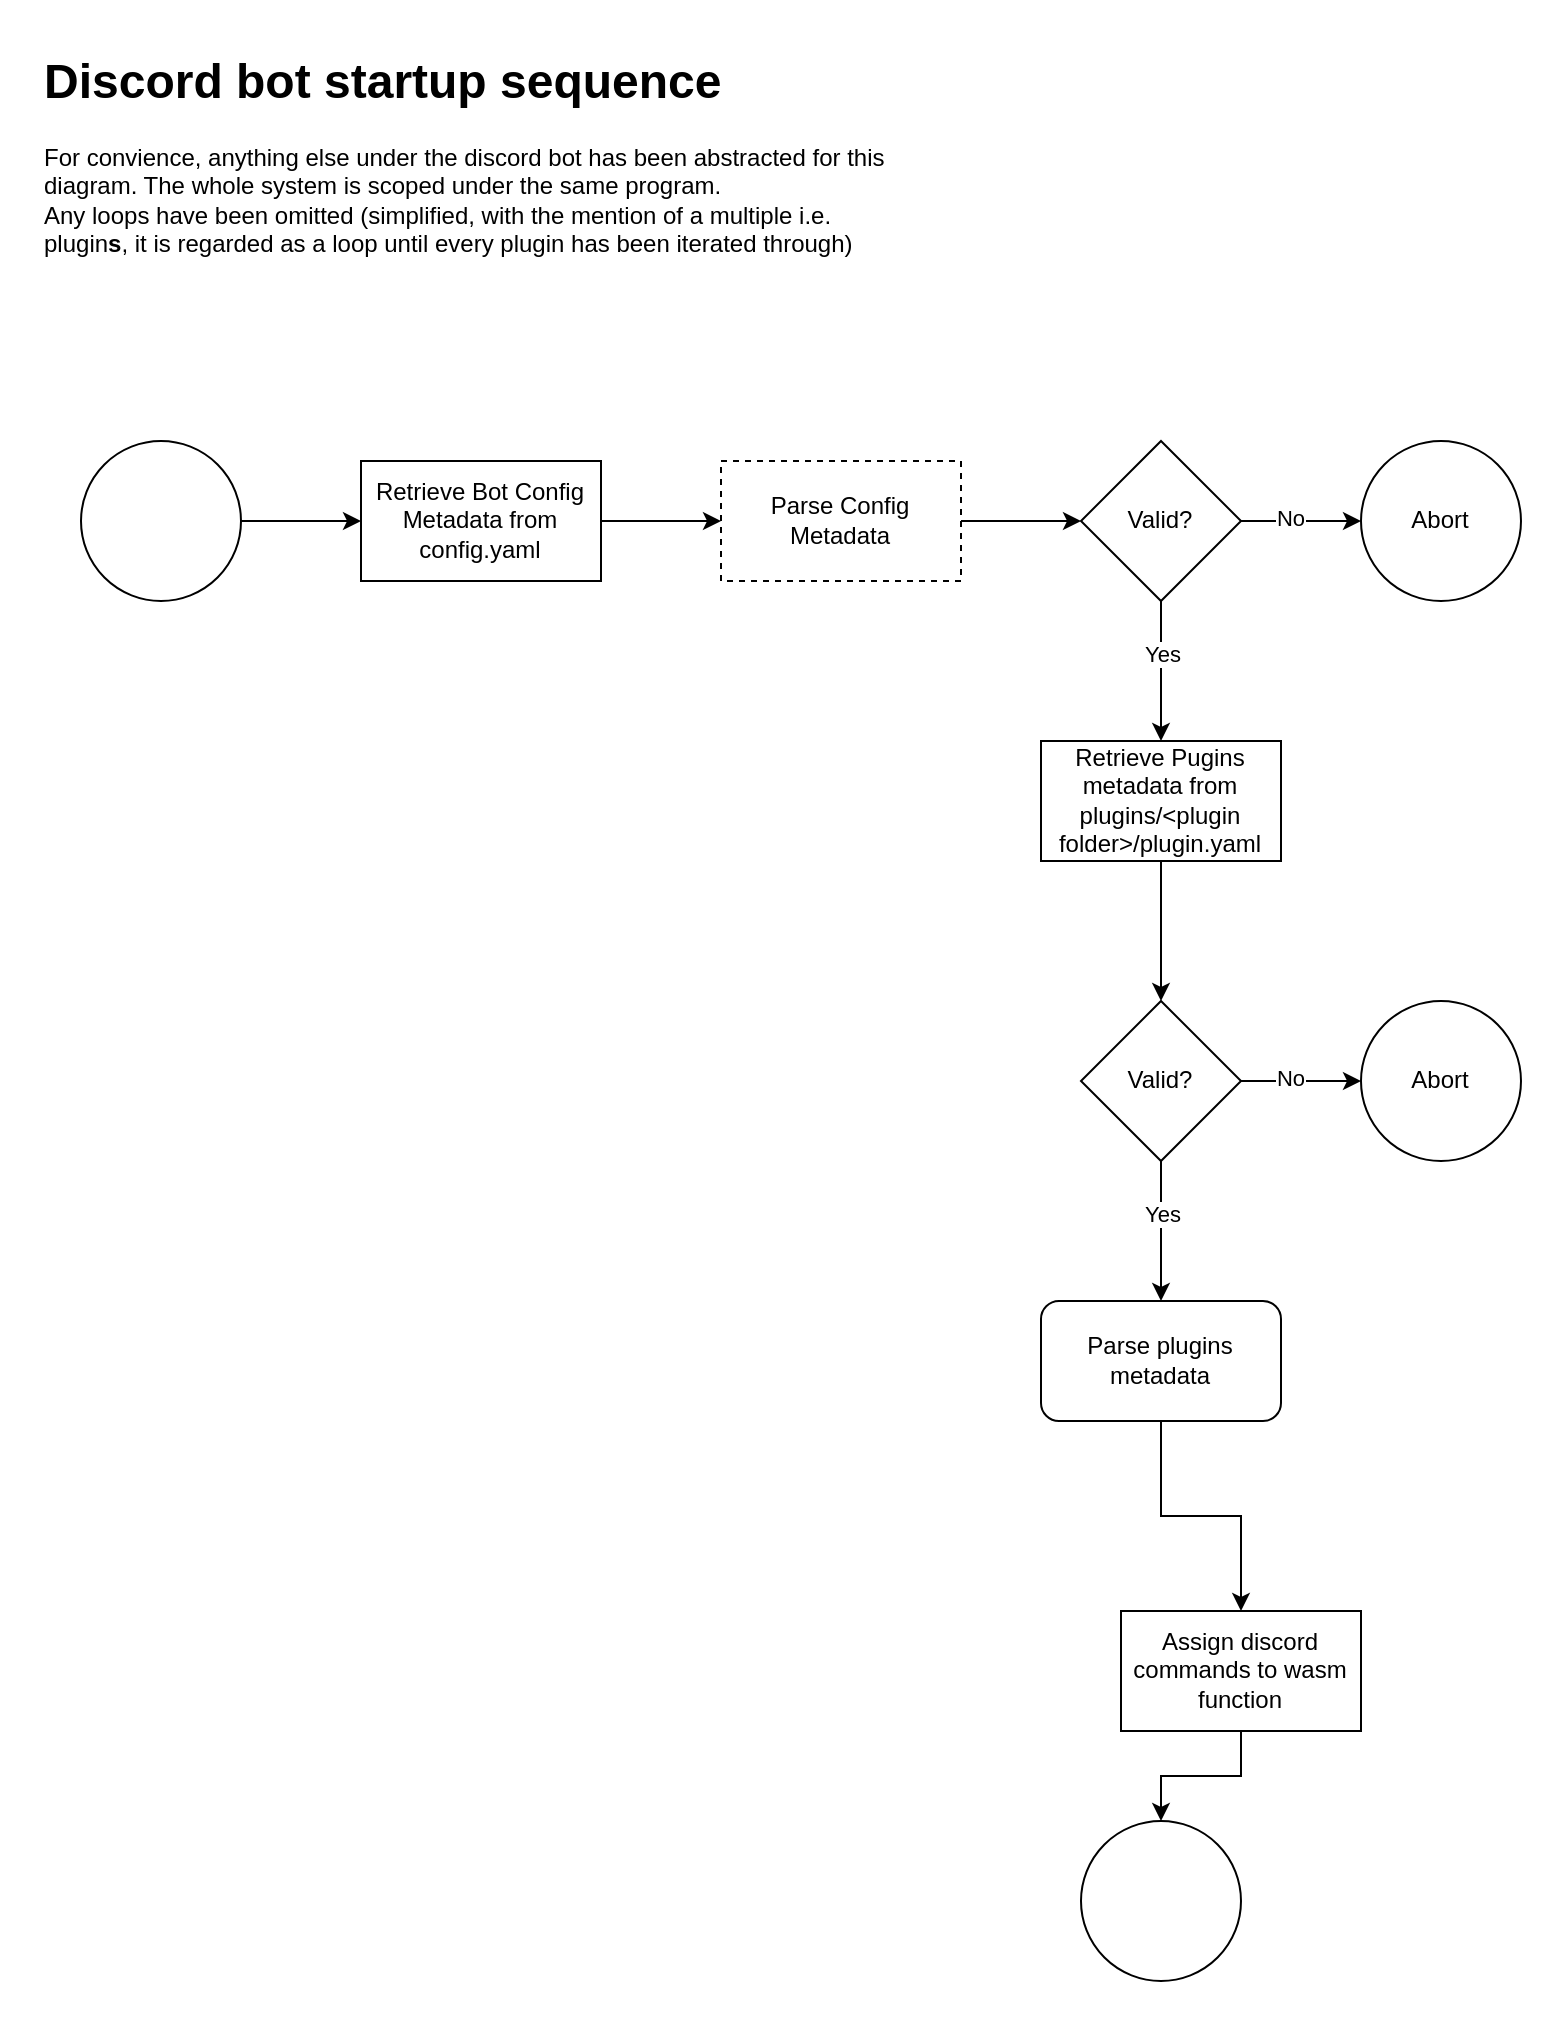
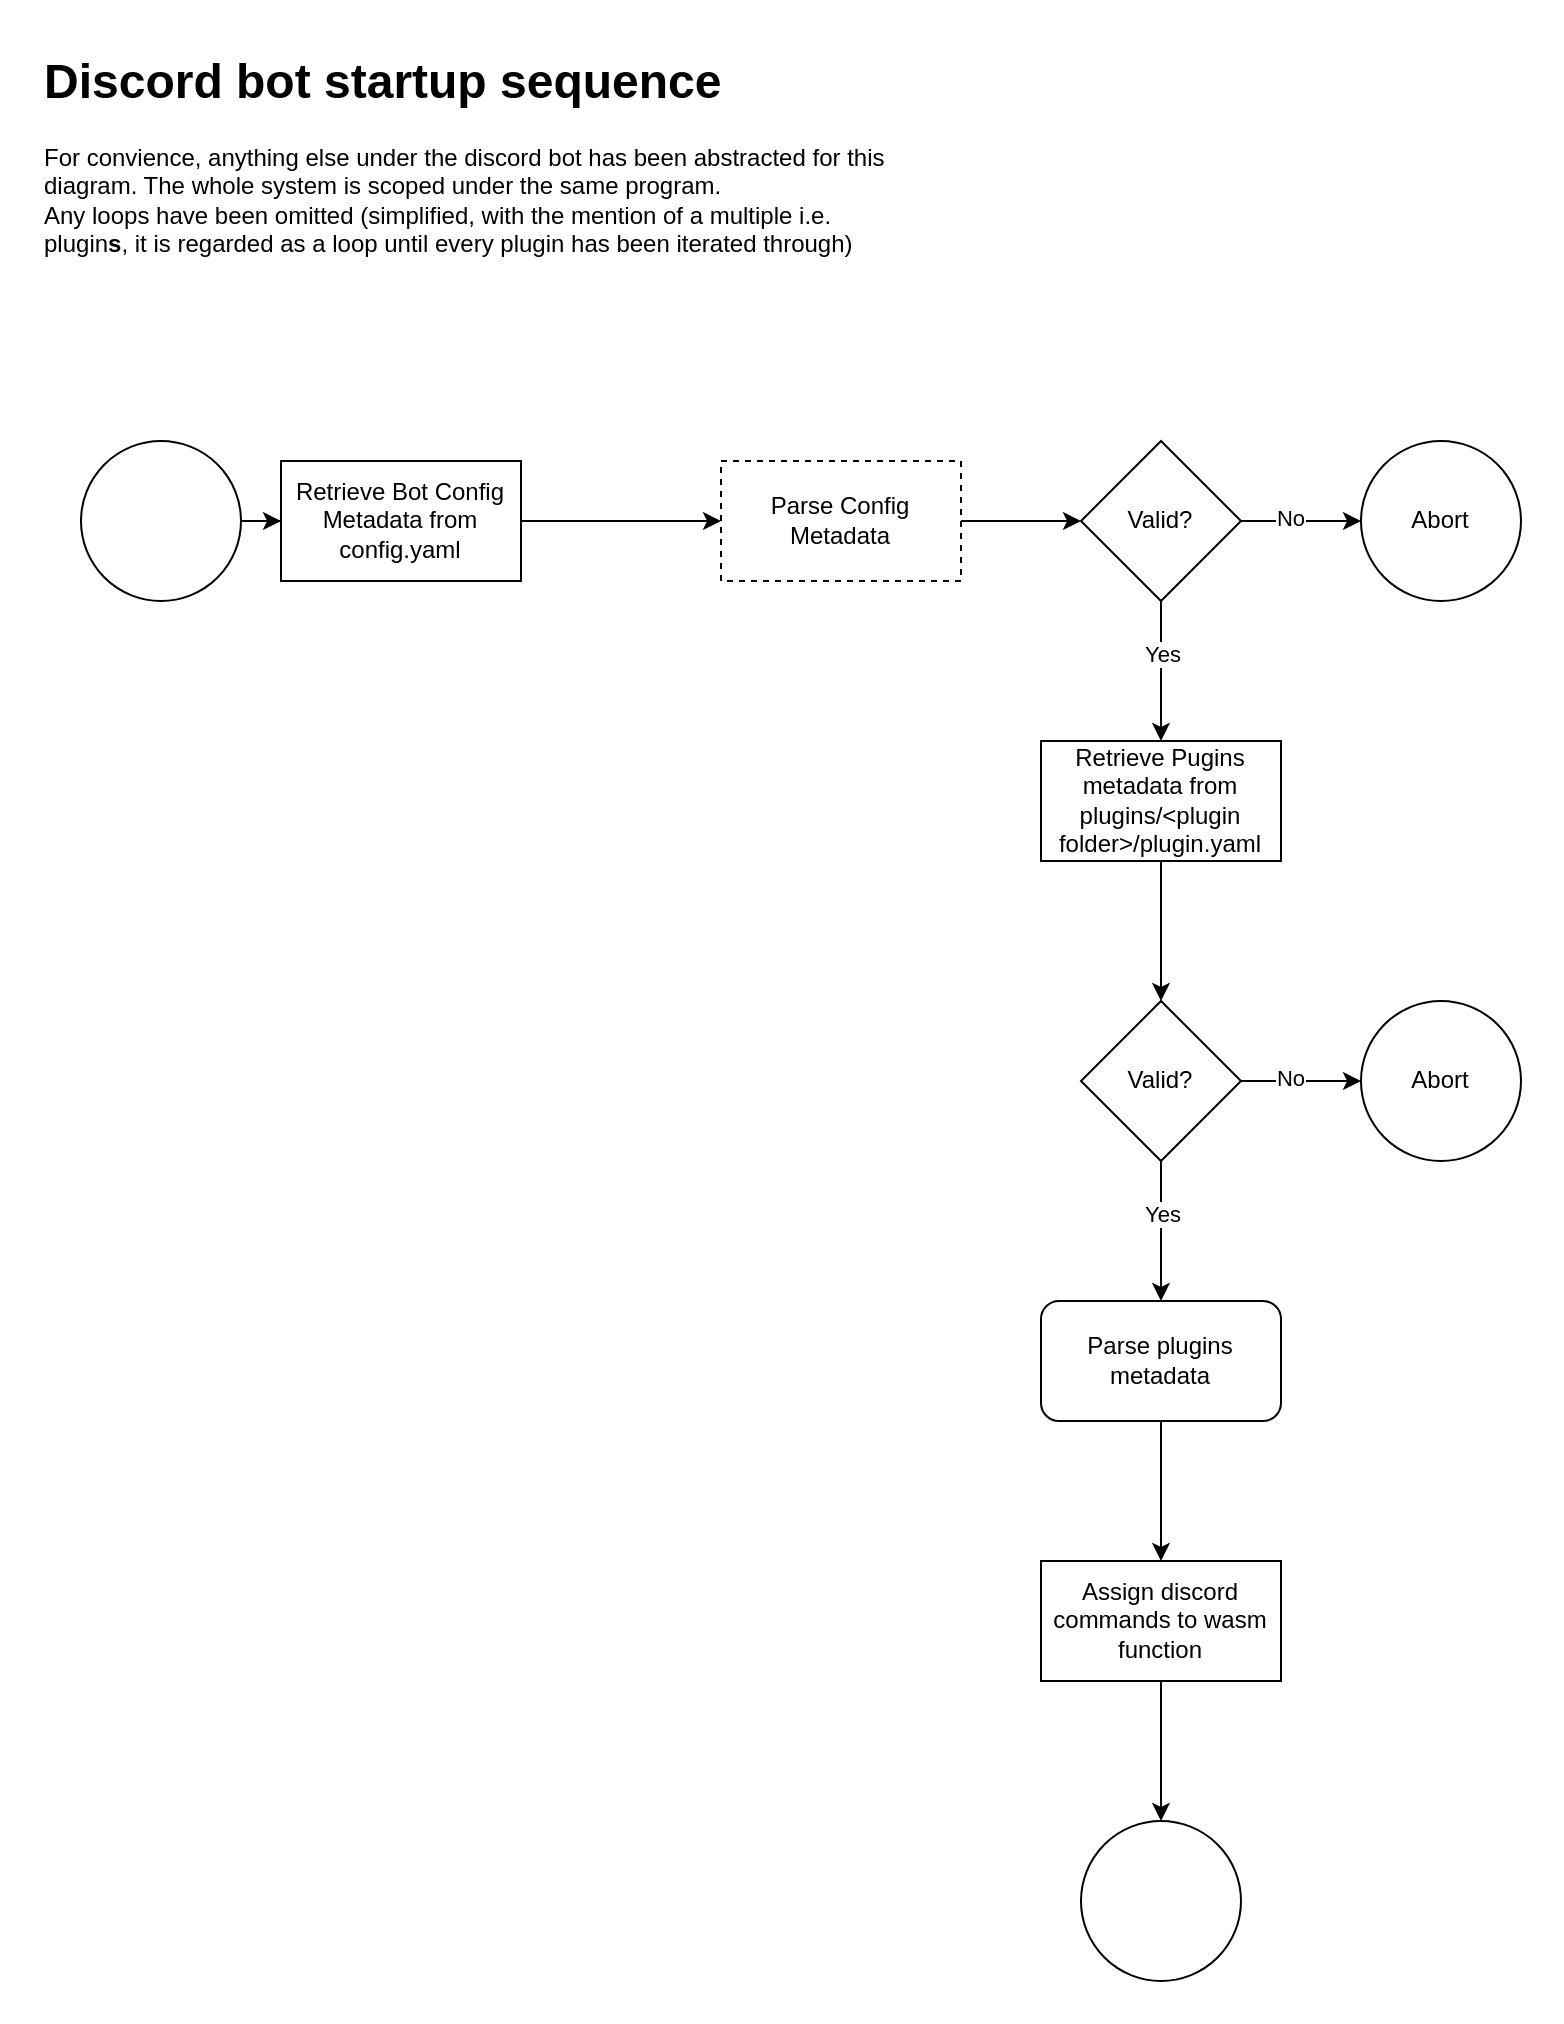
node "Retrieve Bot Config Metadata from config.yaml": moved (481, 521) -> (401, 521)
node "Assign discord commands to wasm function": moved (1241, 1671) -> (1161, 1621)
